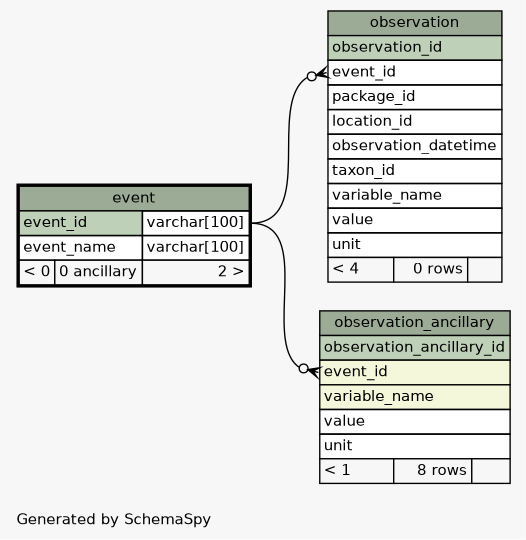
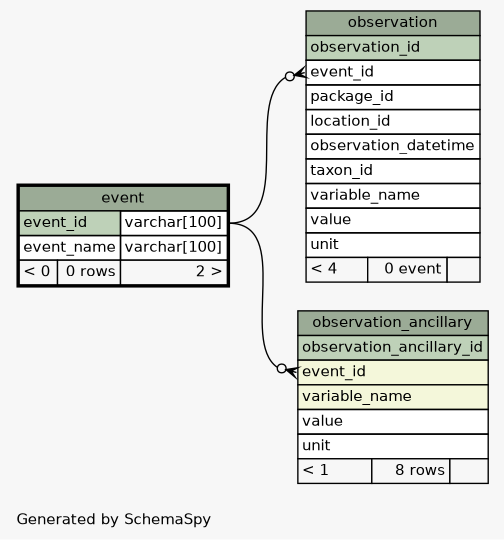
node "observation": text "0 rows" -> "0 event"
node "event": text "0 ancillary" -> "0 rows"
